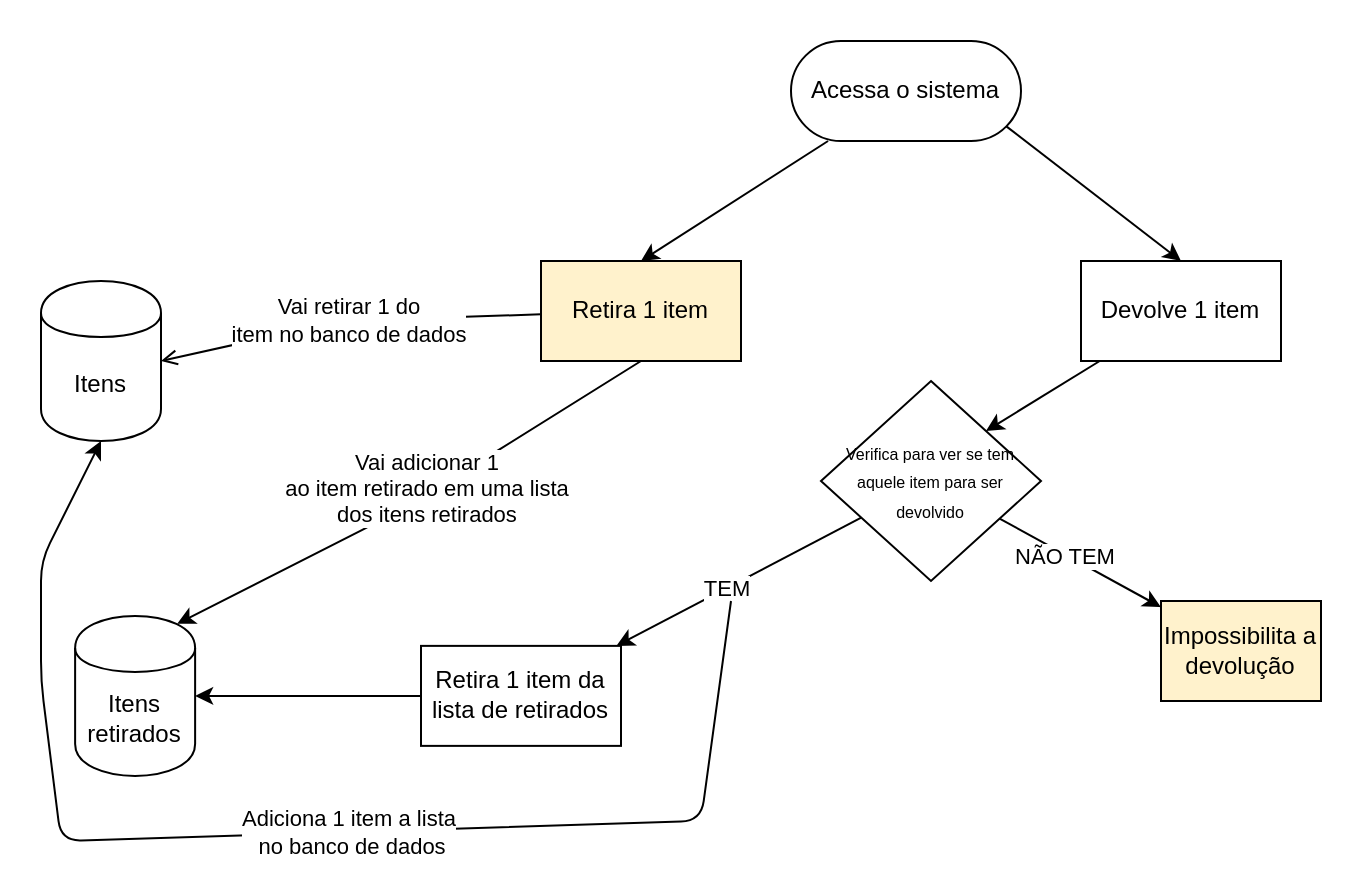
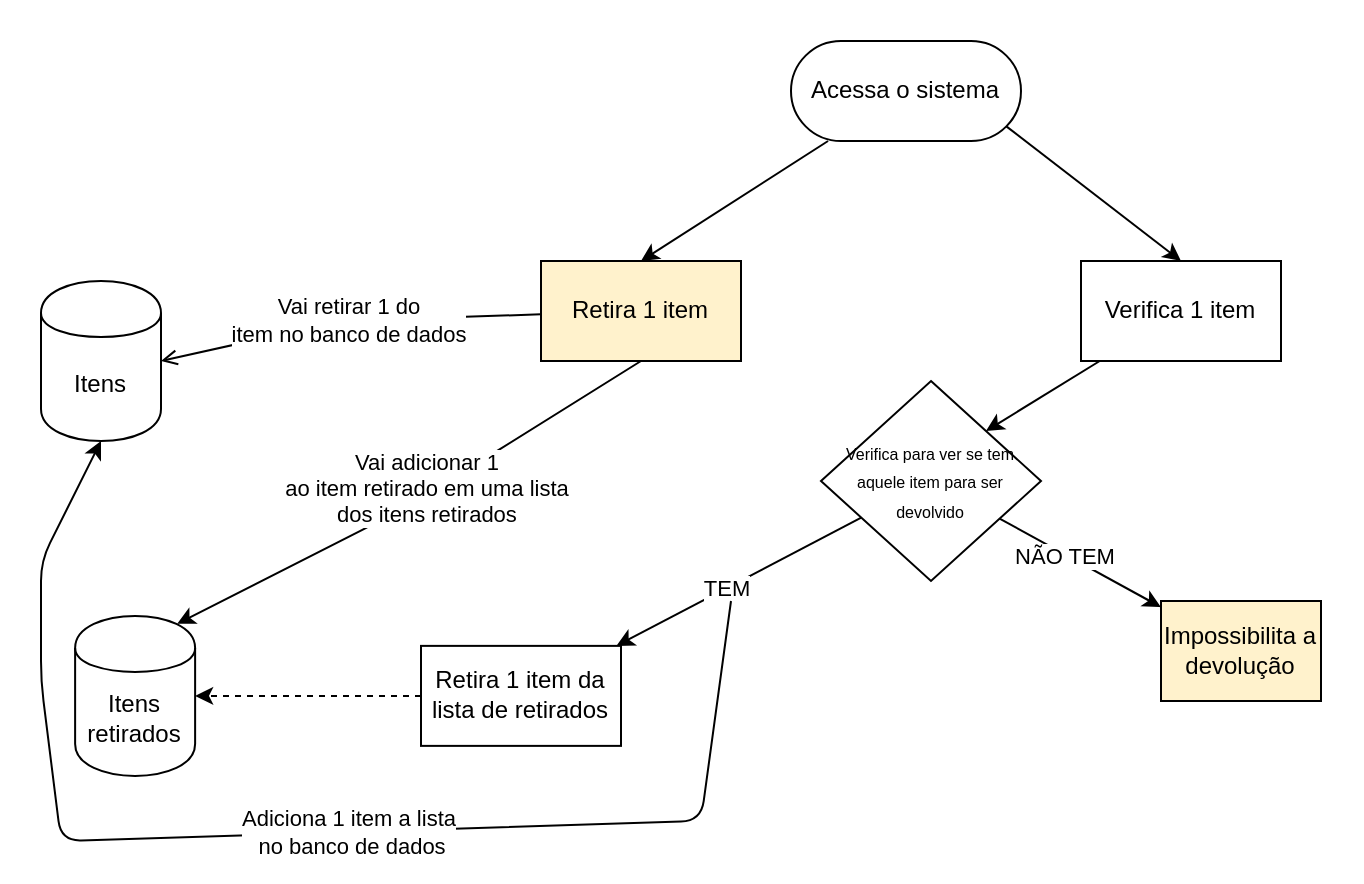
node "Devolve 1 item": label "Devolve 1 item" -> "Verifica 1 item"
edge "Retira 1 item da lista de retirados" -> "Itens retirados": style solid -> dashed
